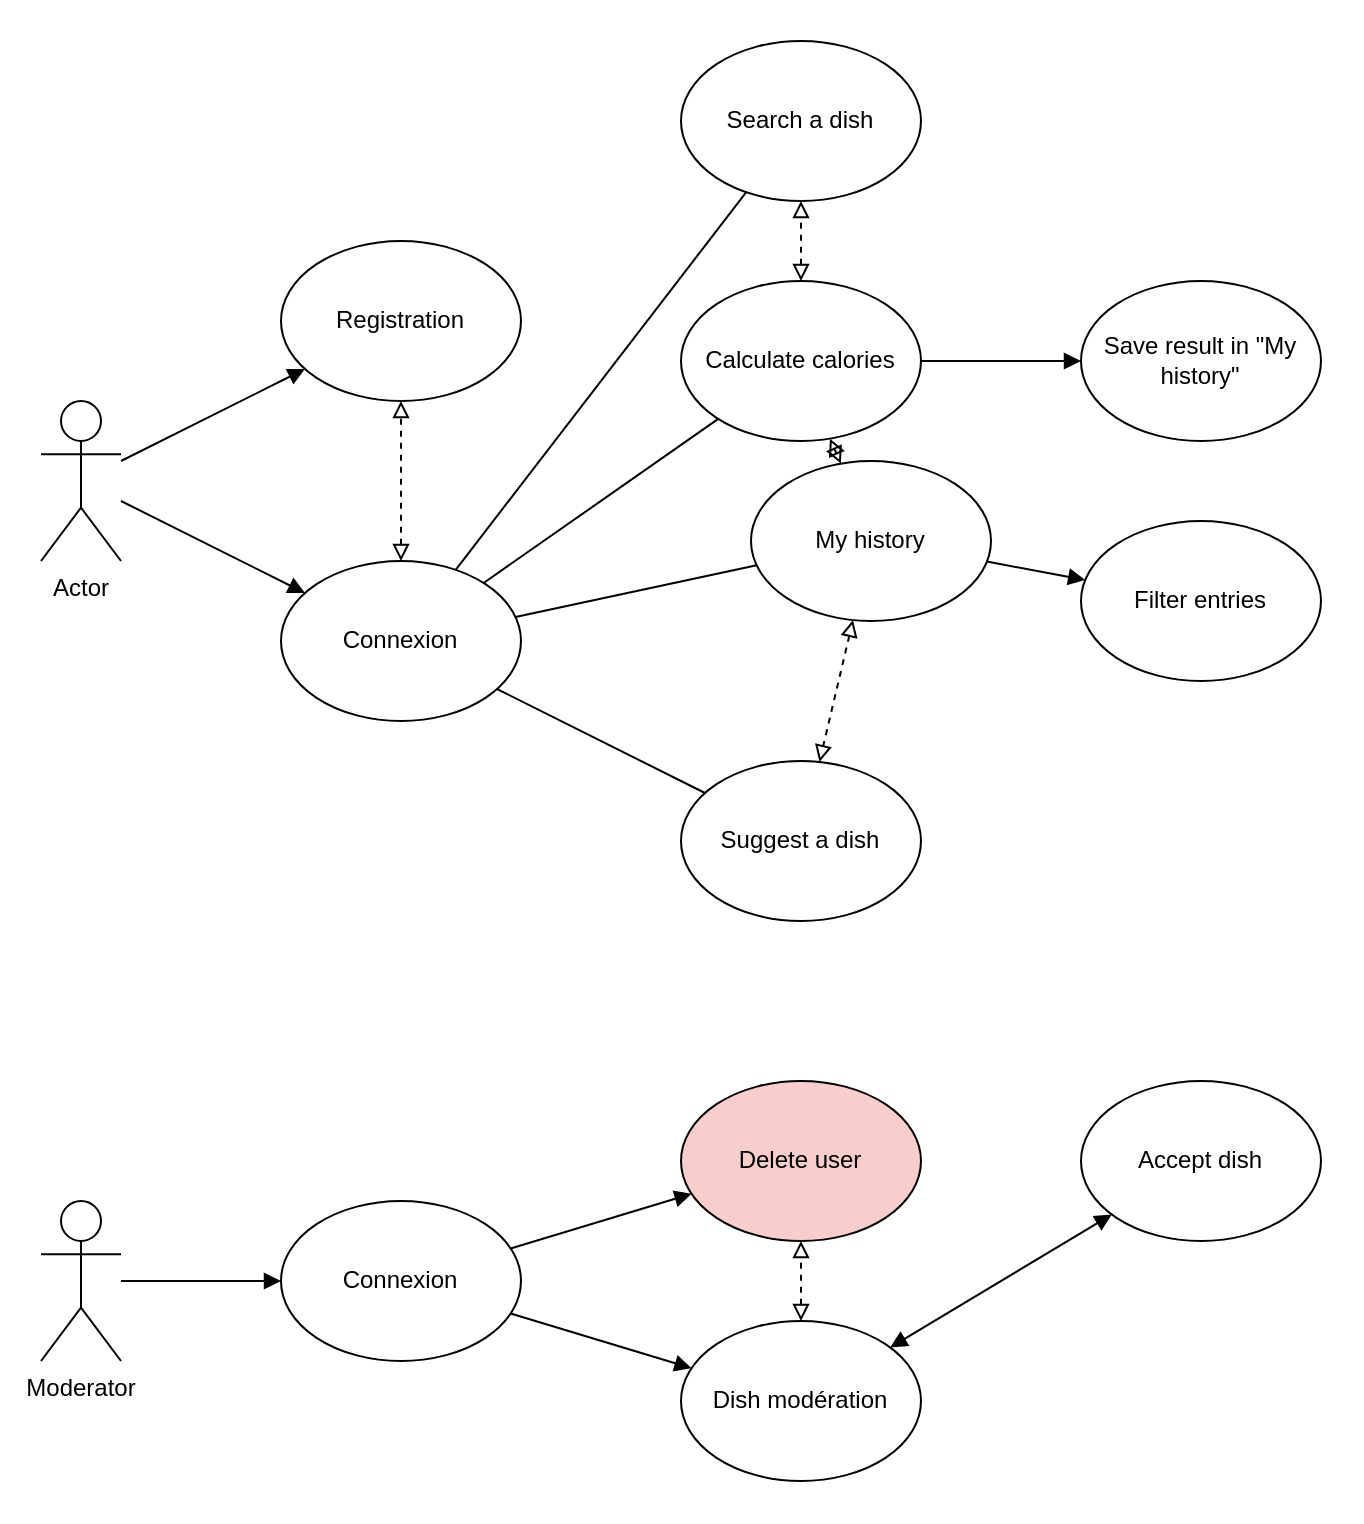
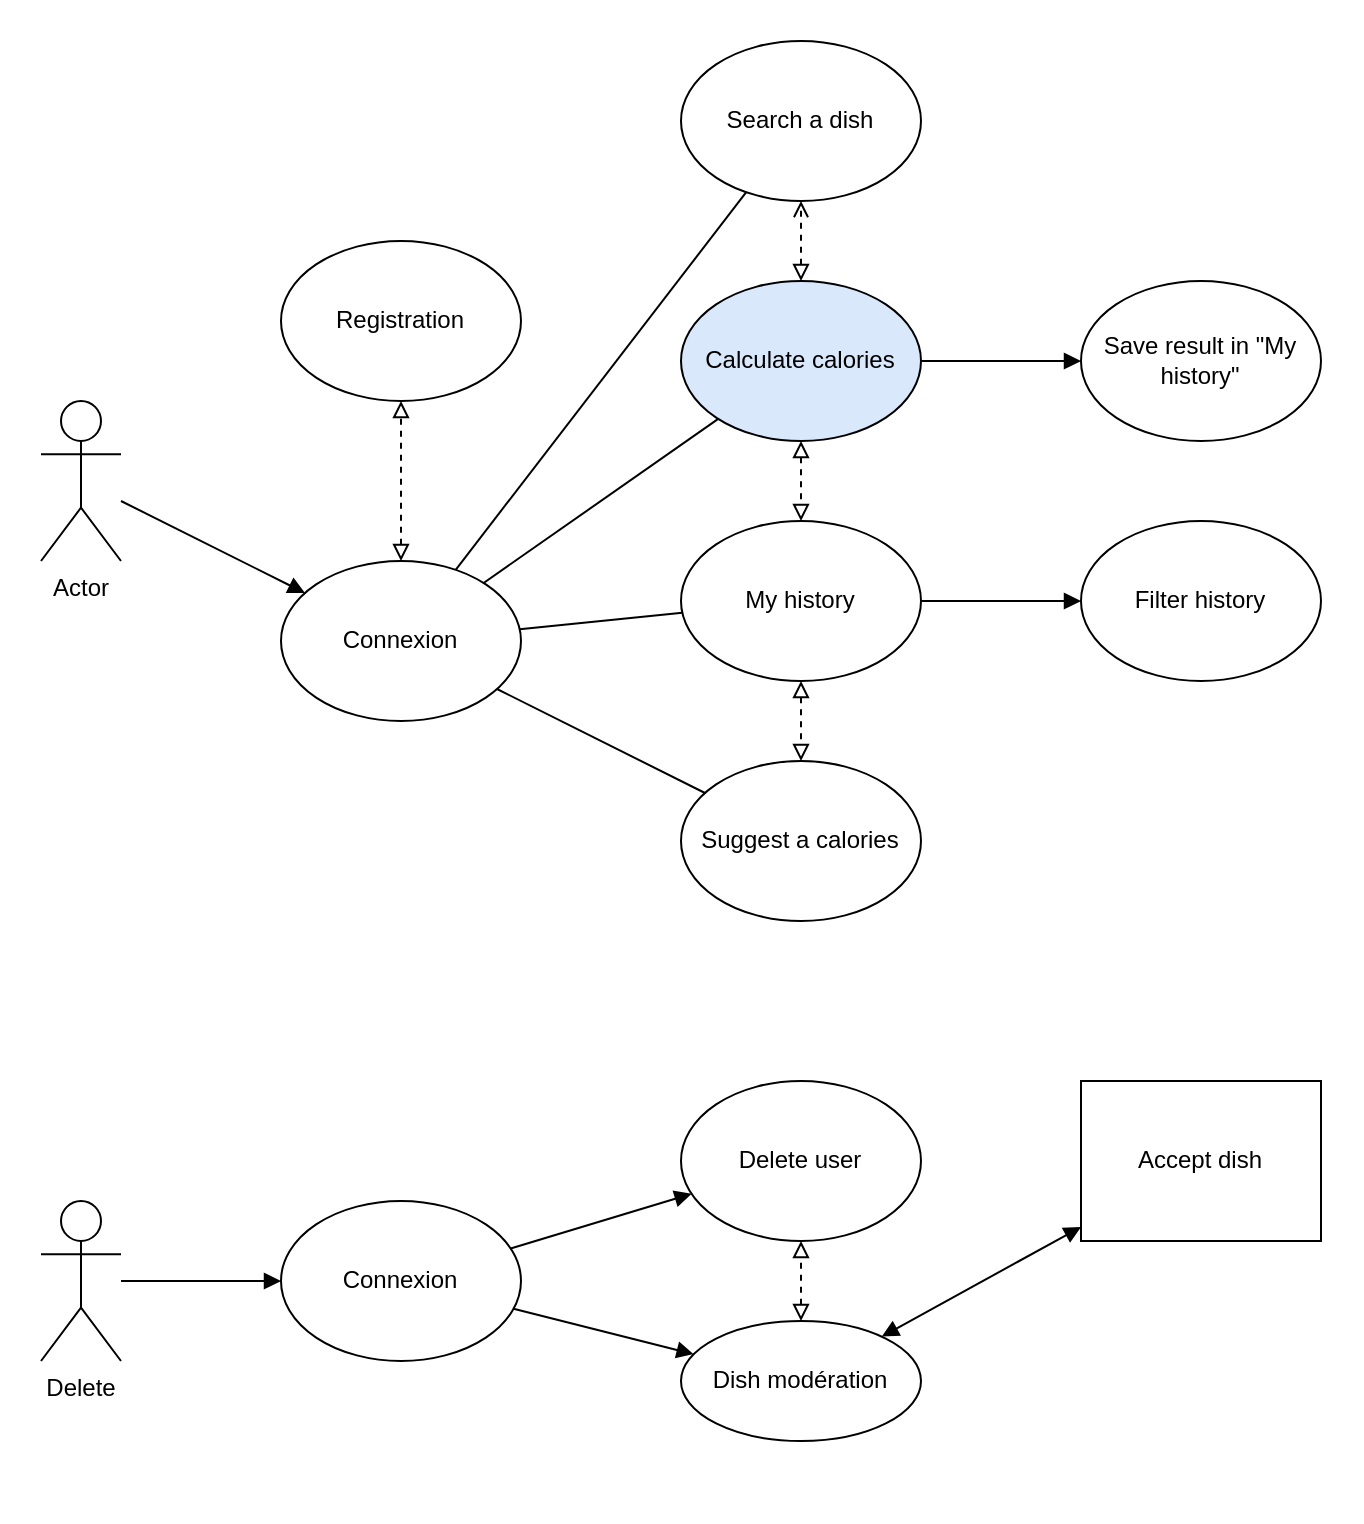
edge "Search a dish" -- "Calculate calories": arrowhead block -> open
node "Calculate calories": fillcolor #ffffff -> #dae8fc
edge "Actor" -> "Registration": removed
node "My history": moved (871, 541) -> (801, 601)
node "Filter entries": label "Filter entries" -> "Filter history"
node "Suggest a dish": label "Suggest a dish" -> "Suggest a calories"
node "Delete user": fillcolor #f8cecc -> #ffffff
node "Accept dish": shape ellipse -> rectangle
node "Moderator": label "Moderator" -> "Delete"
node "Dish modération": size 240x160 -> 240x120
